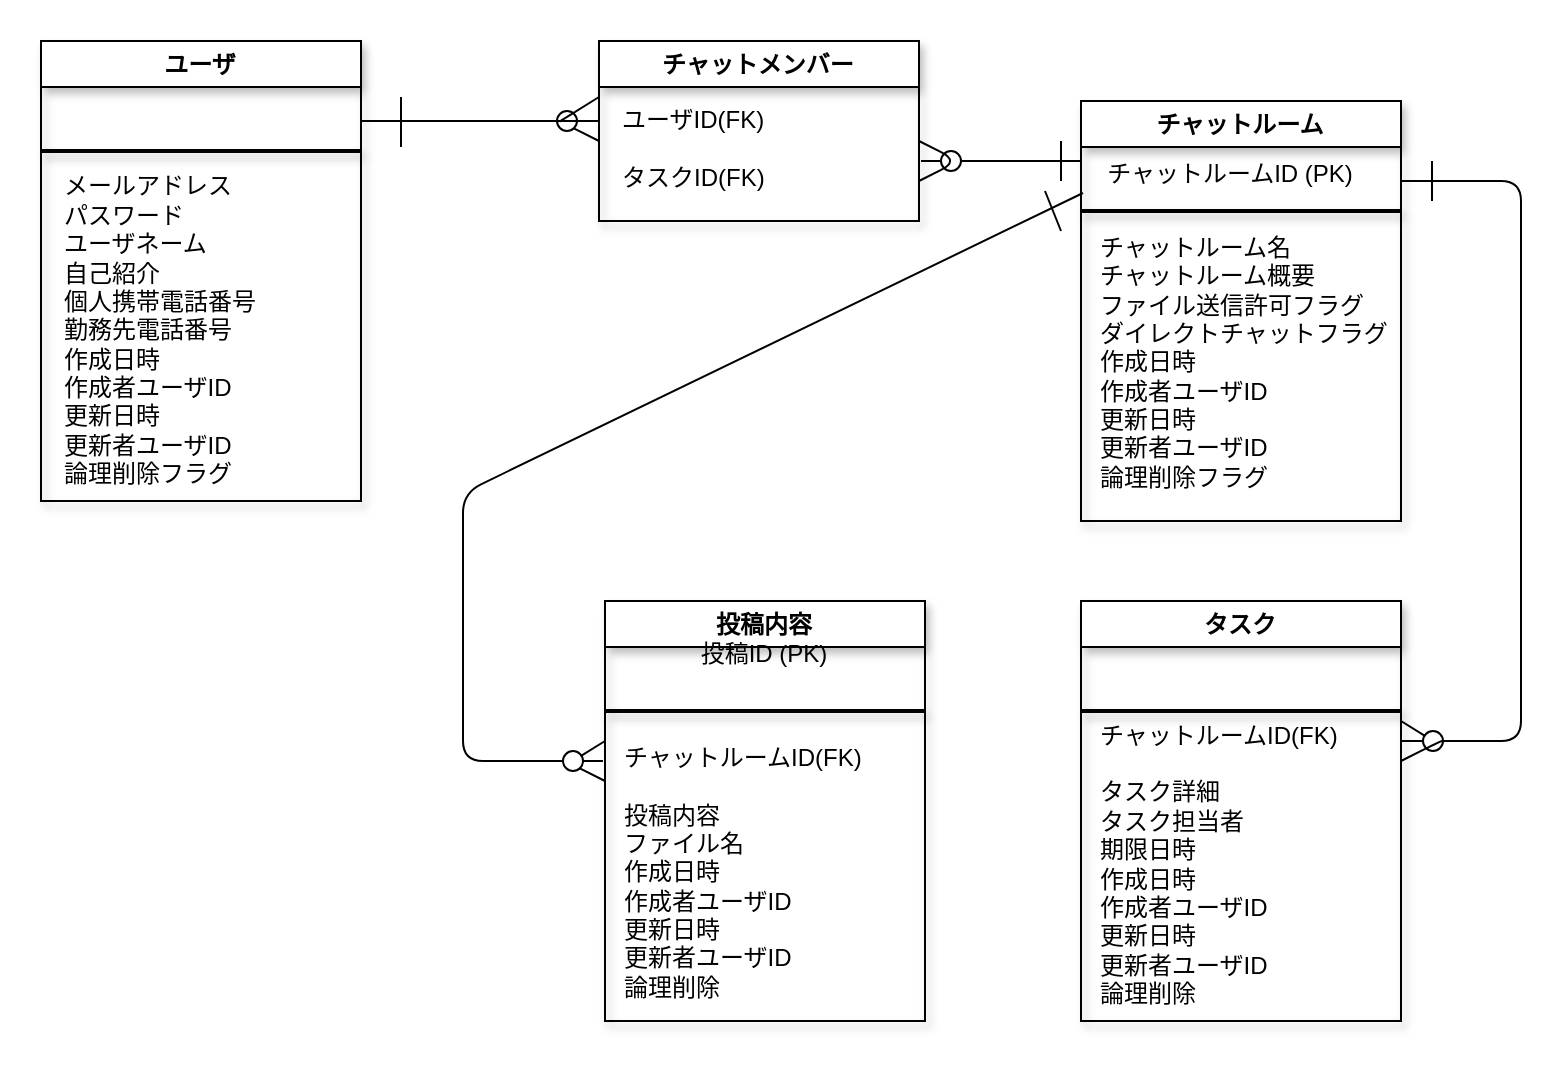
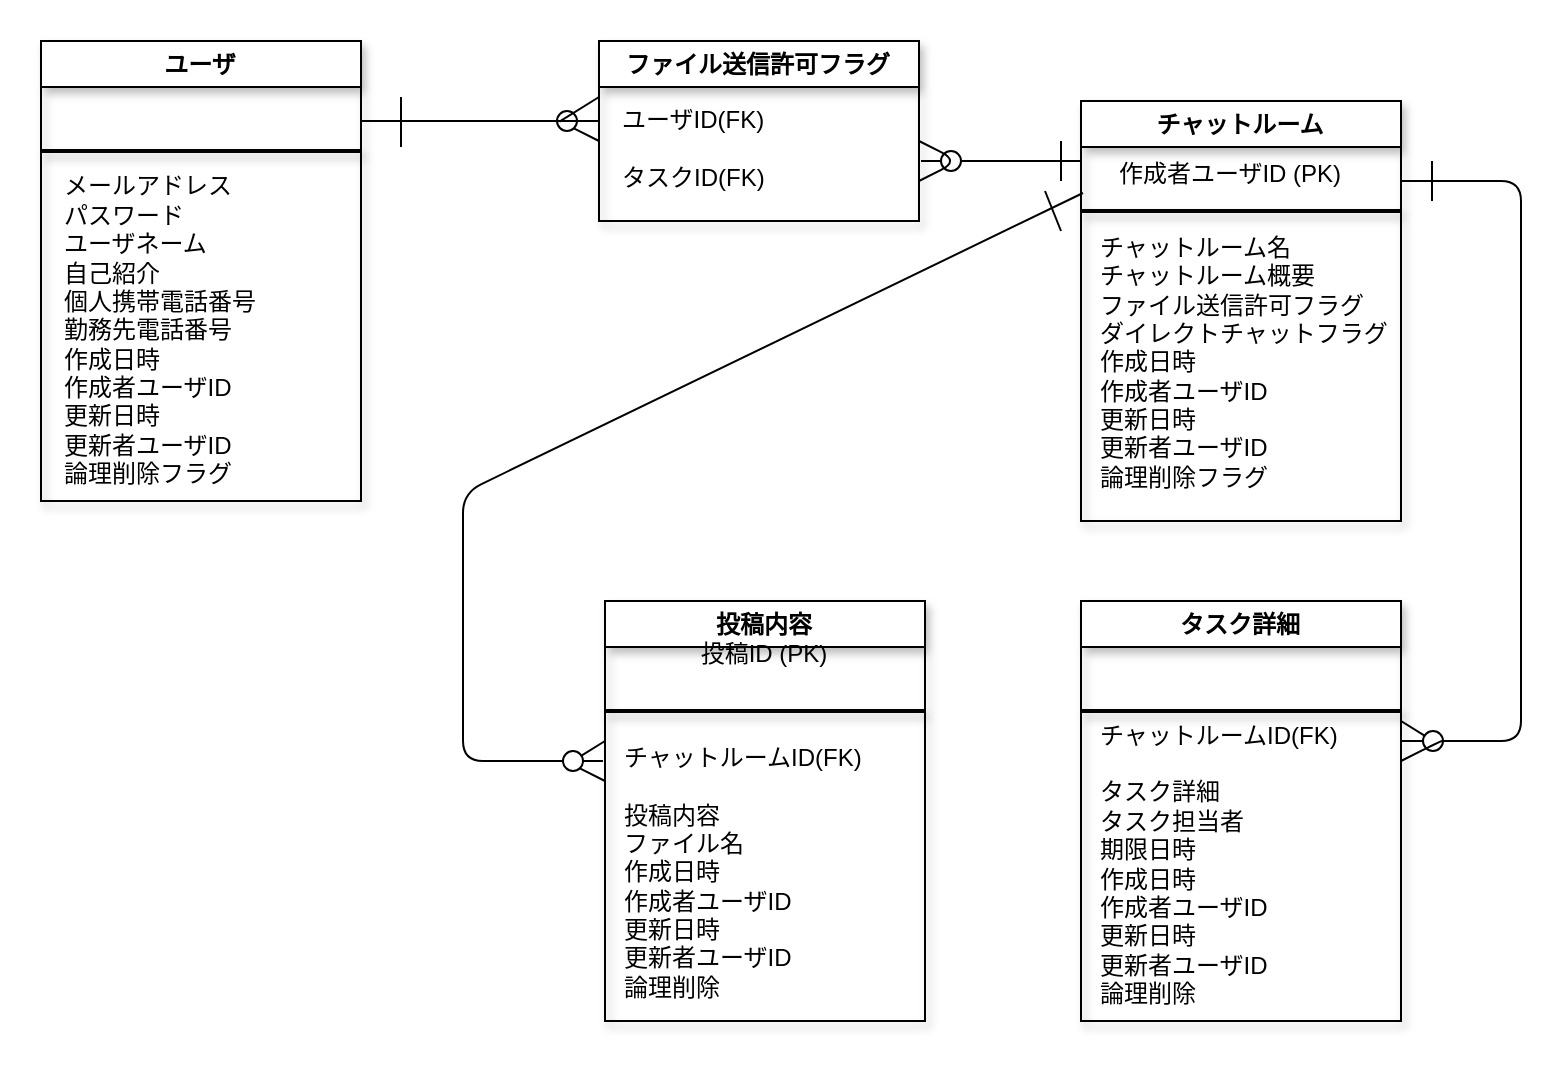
node "チャットメンバー": label "チャットメンバー" -> "ファイル送信許可フラグ"
node "チャットルームID (PK)": label "チャットルームID (PK)" -> "作成者ユーザID (PK)"
node "タスク": label "タスク" -> "タスク詳細"
